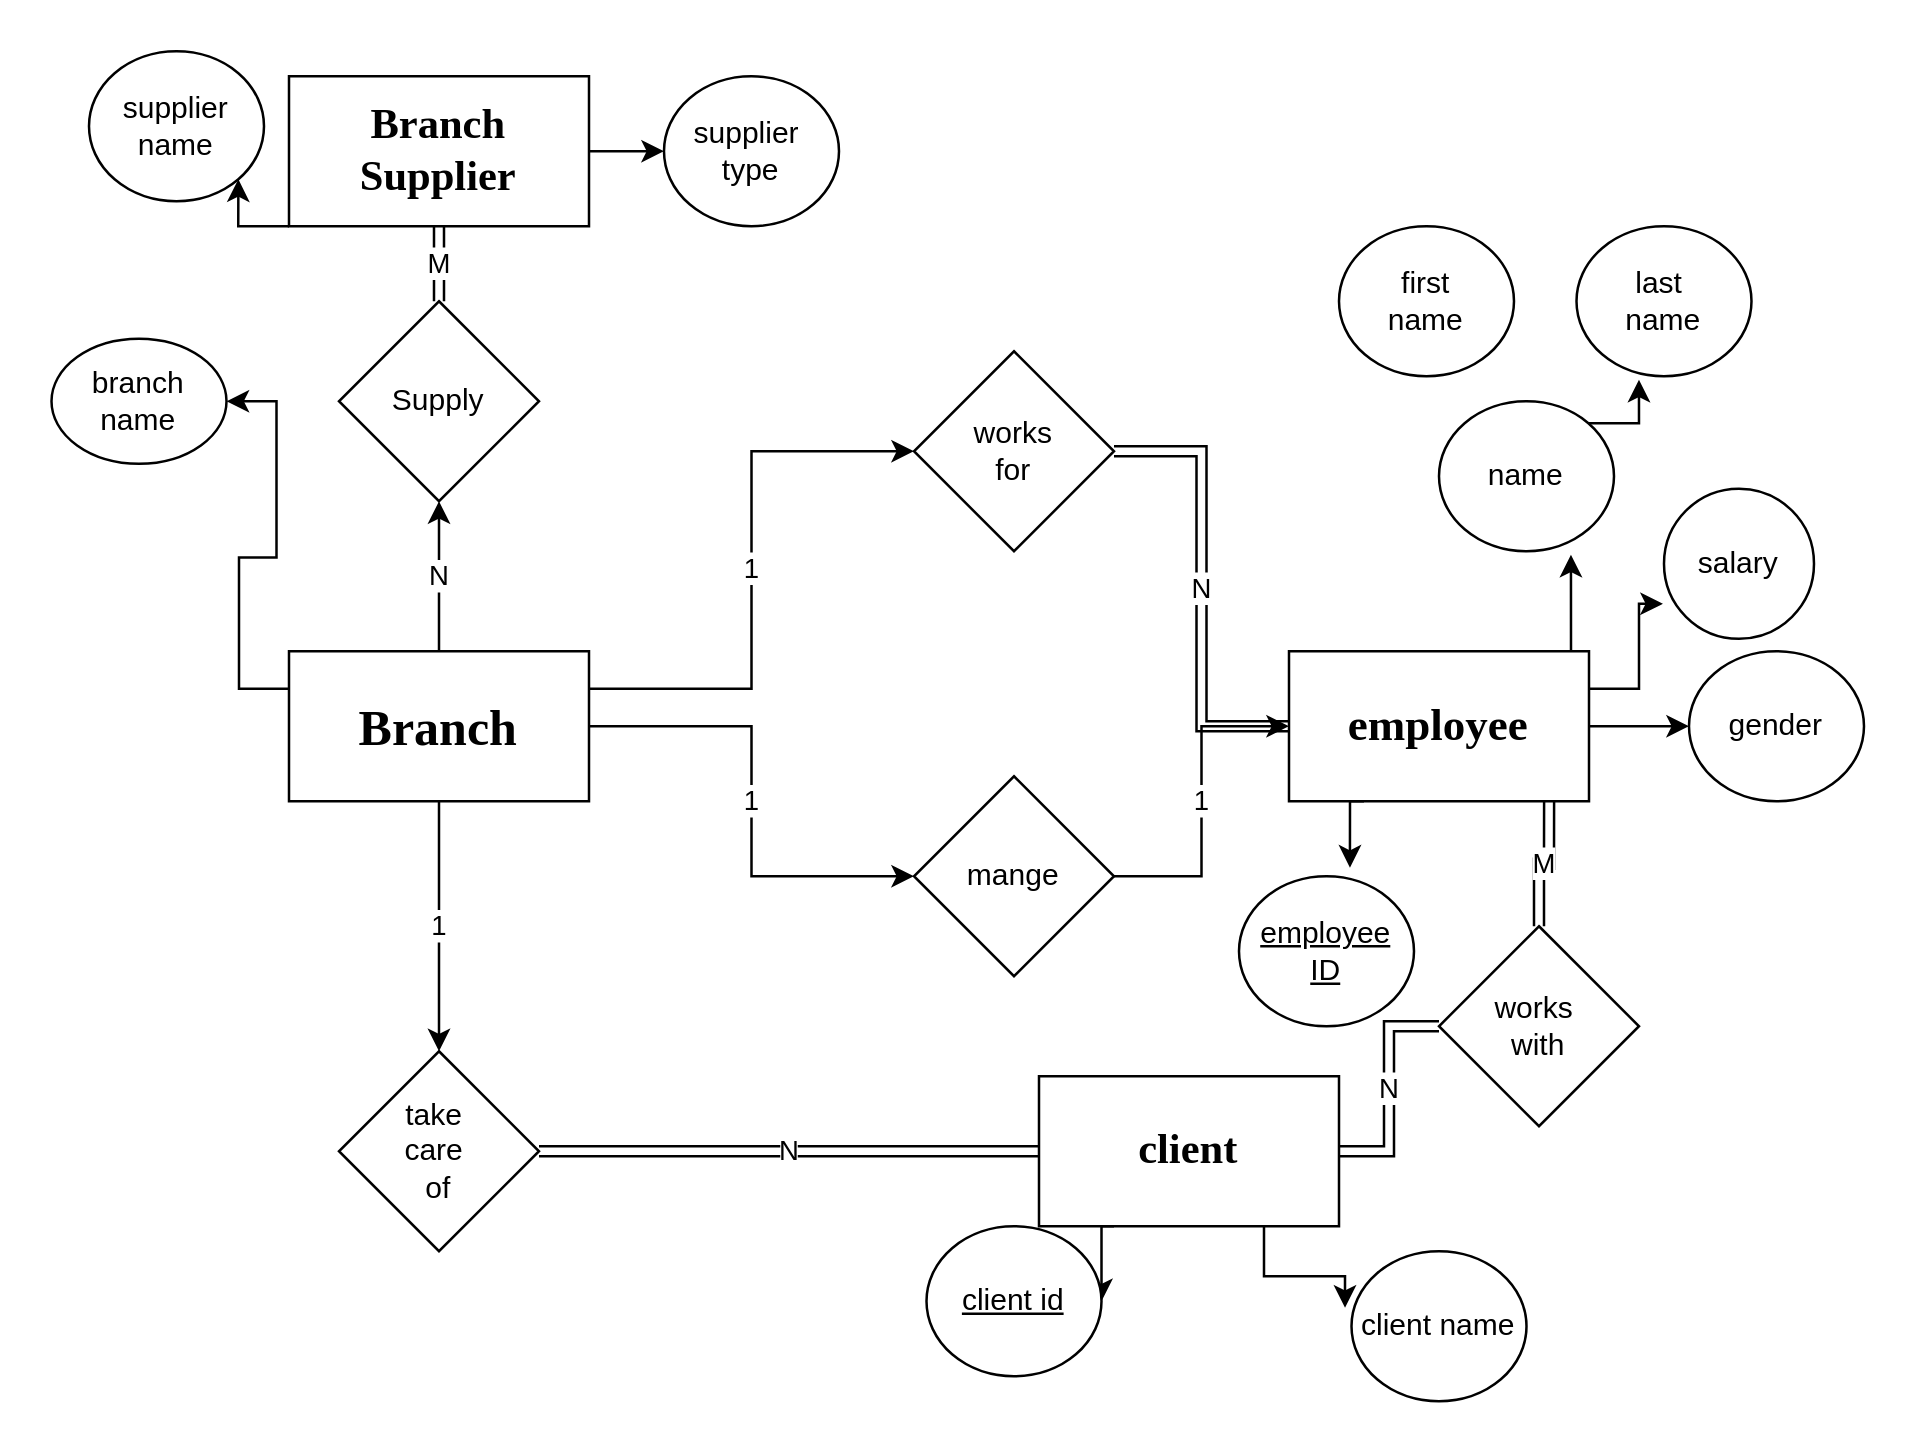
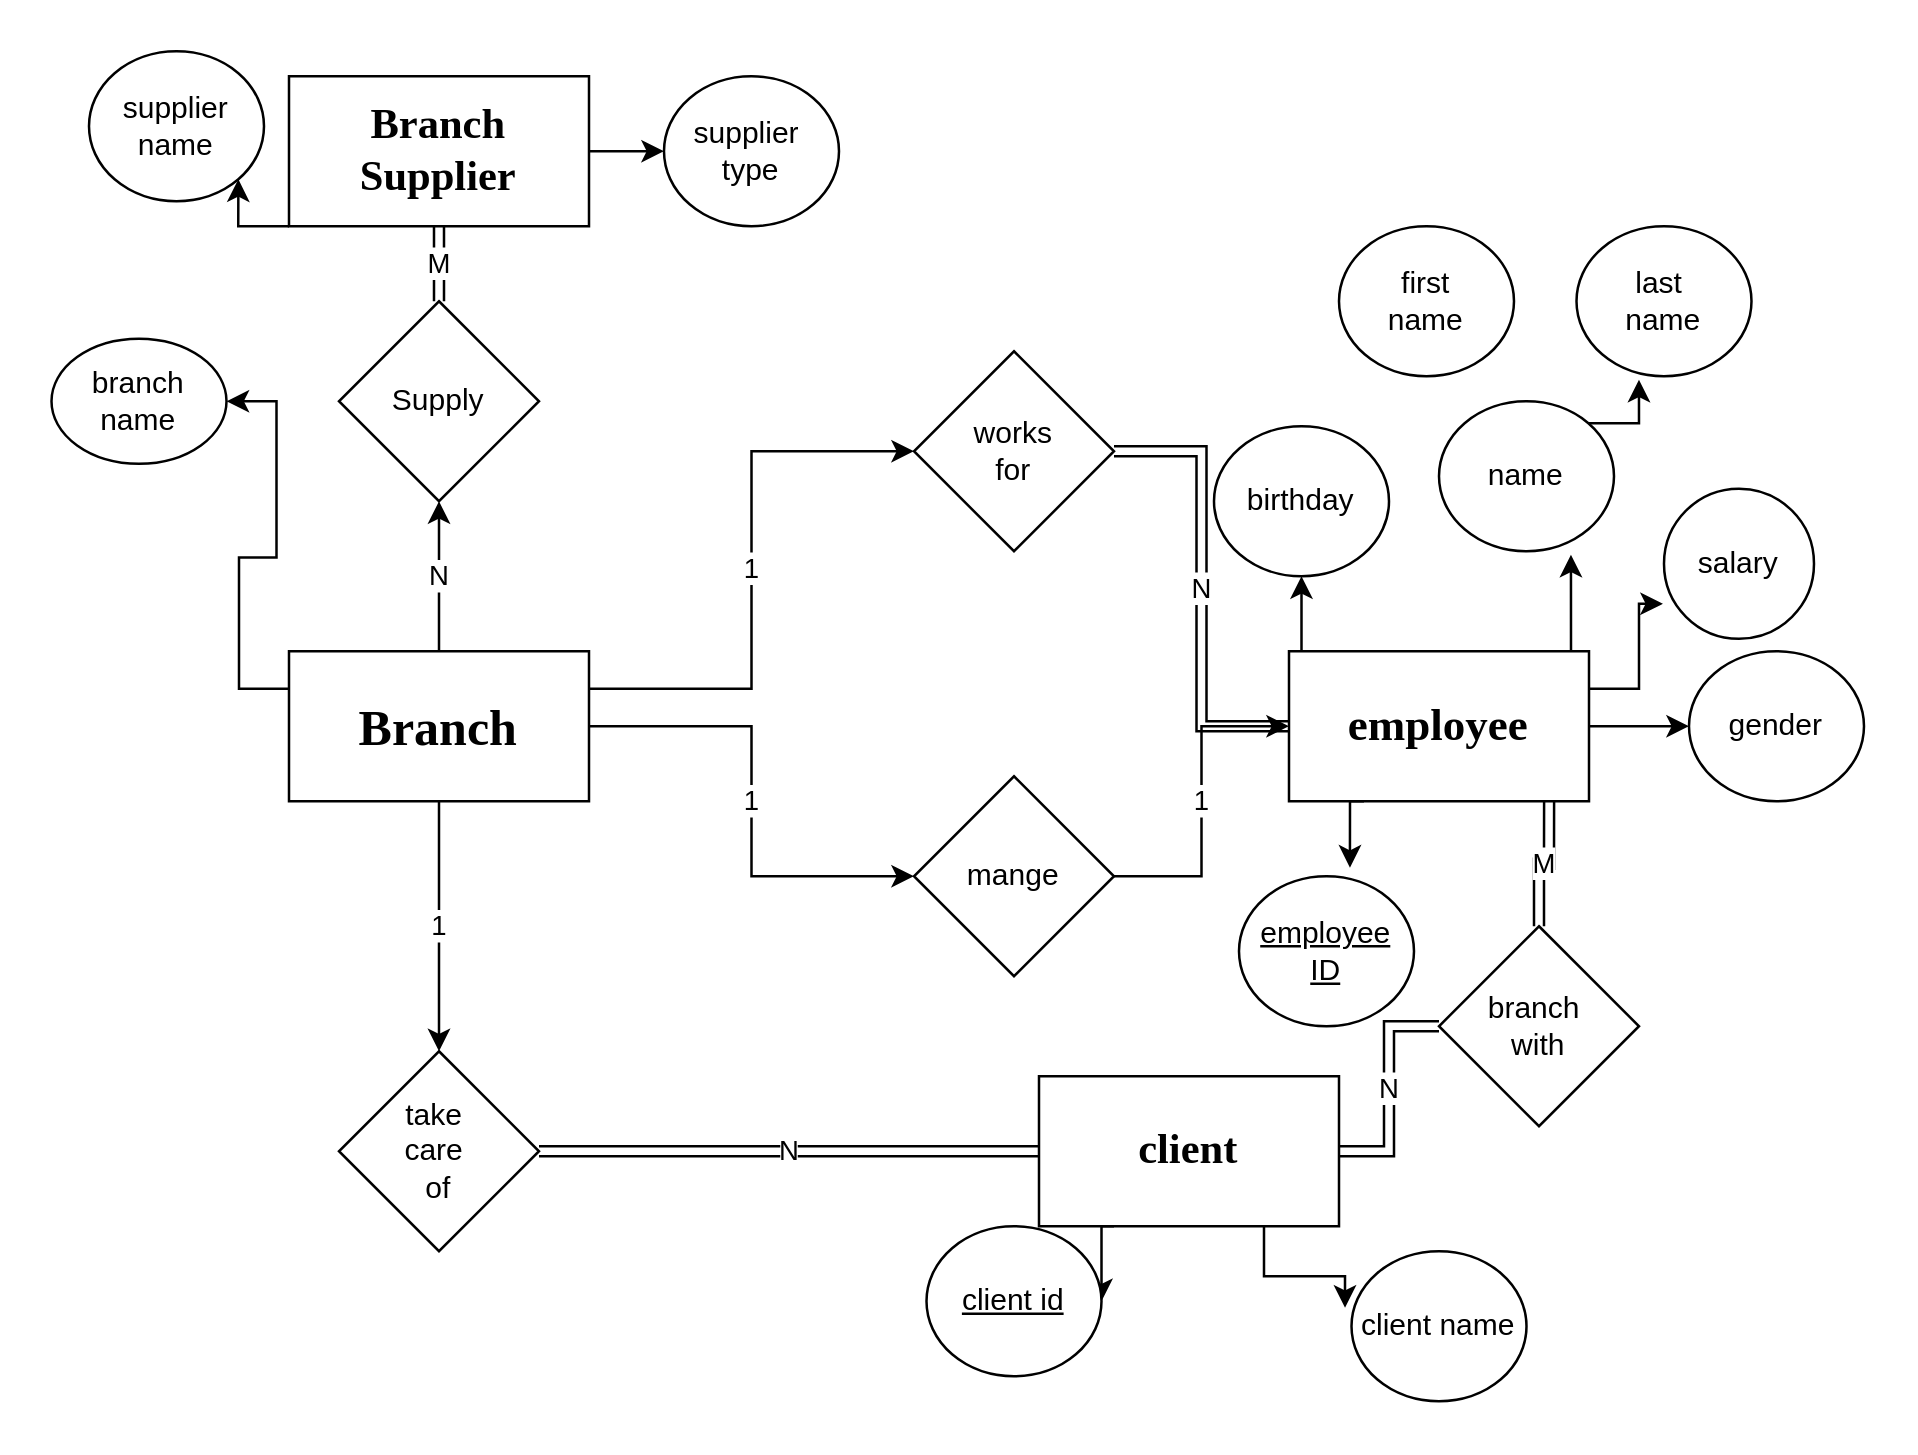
node "birthday": added
edge "employee" -> "birthday": added
node "works with": label "works with" -> "branch with"
